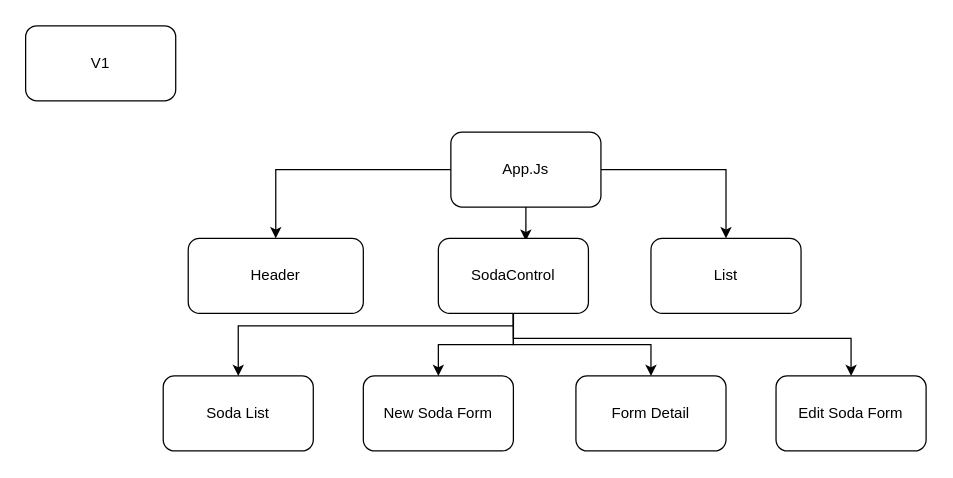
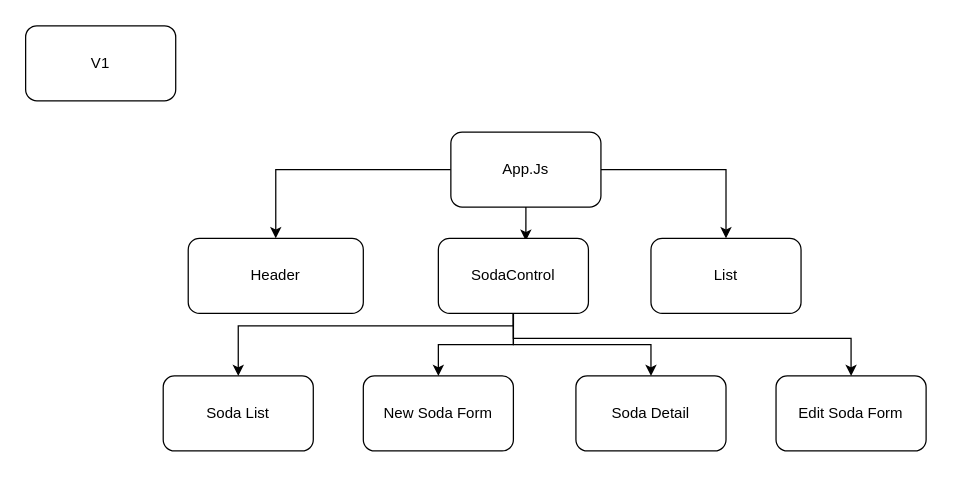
node "Form Detail": label "Form Detail" -> "Soda Detail"
